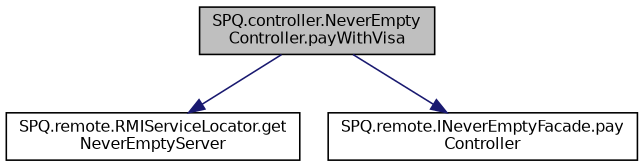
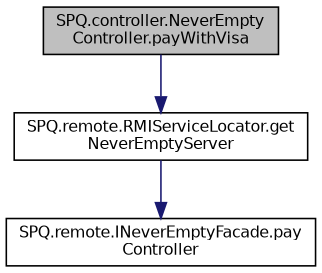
edge "SPQ.controller.NeverEmpty Controller.payWithVisa" -> "SPQ.remote.INeverEmptyFacade.pay Controller": now "SPQ.remote.RMIServiceLocator.get NeverEmptyServer" -> "SPQ.remote.INeverEmptyFacade.pay Controller"
